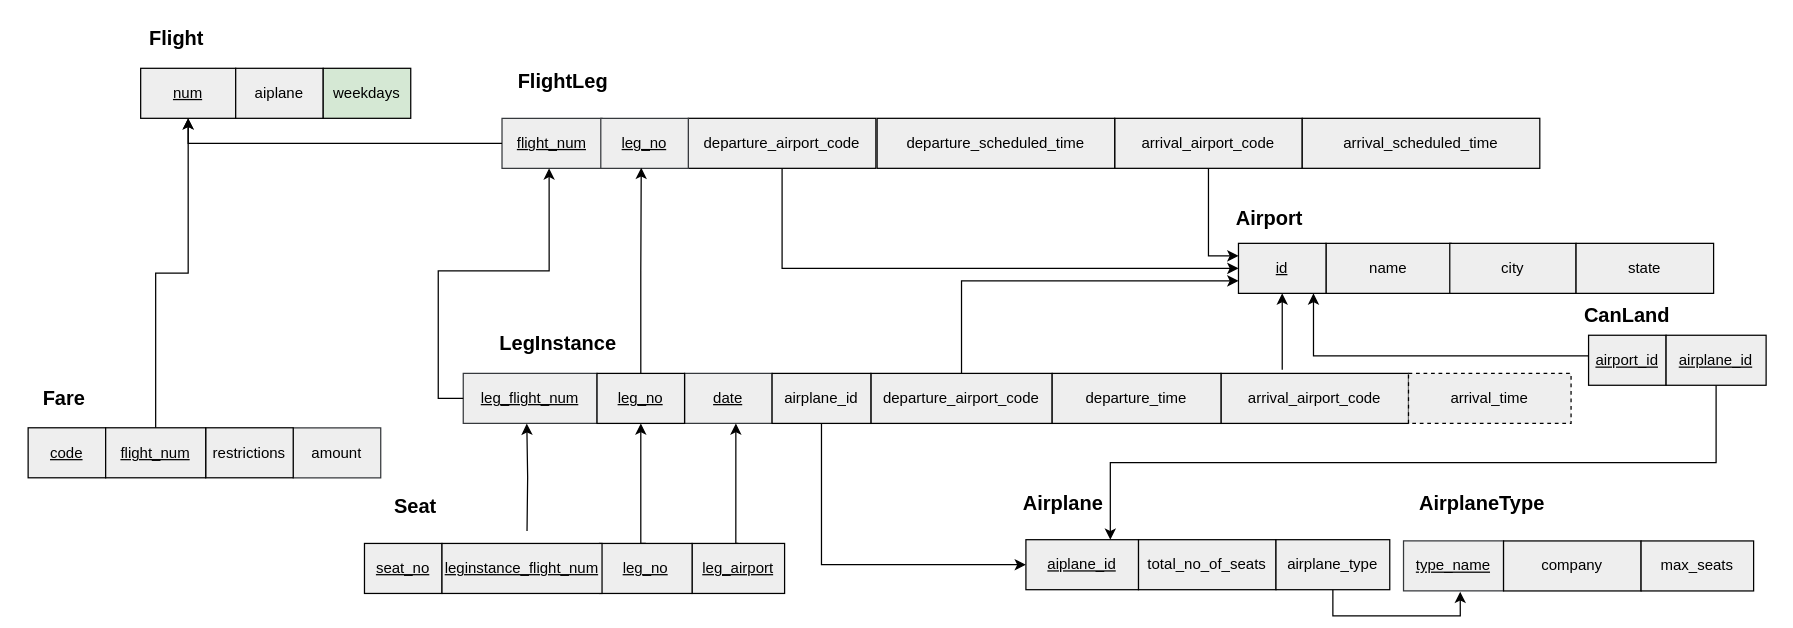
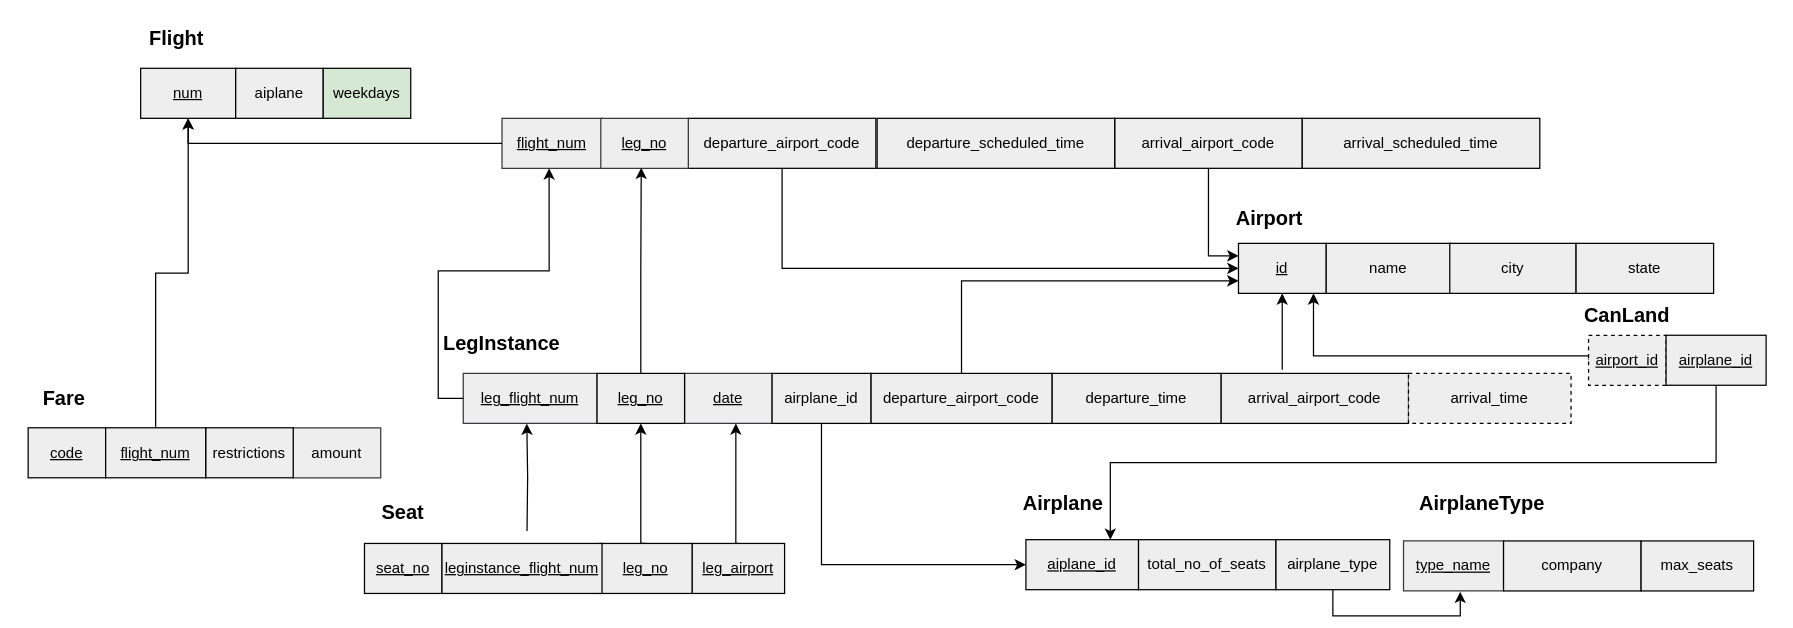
node "FlightLeg": removed
node "LegInstance": moved (558, 343) -> (502, 343)
node "airport_id": style solid -> dashed
node "Seat": moved (416, 506) -> (403, 512)
